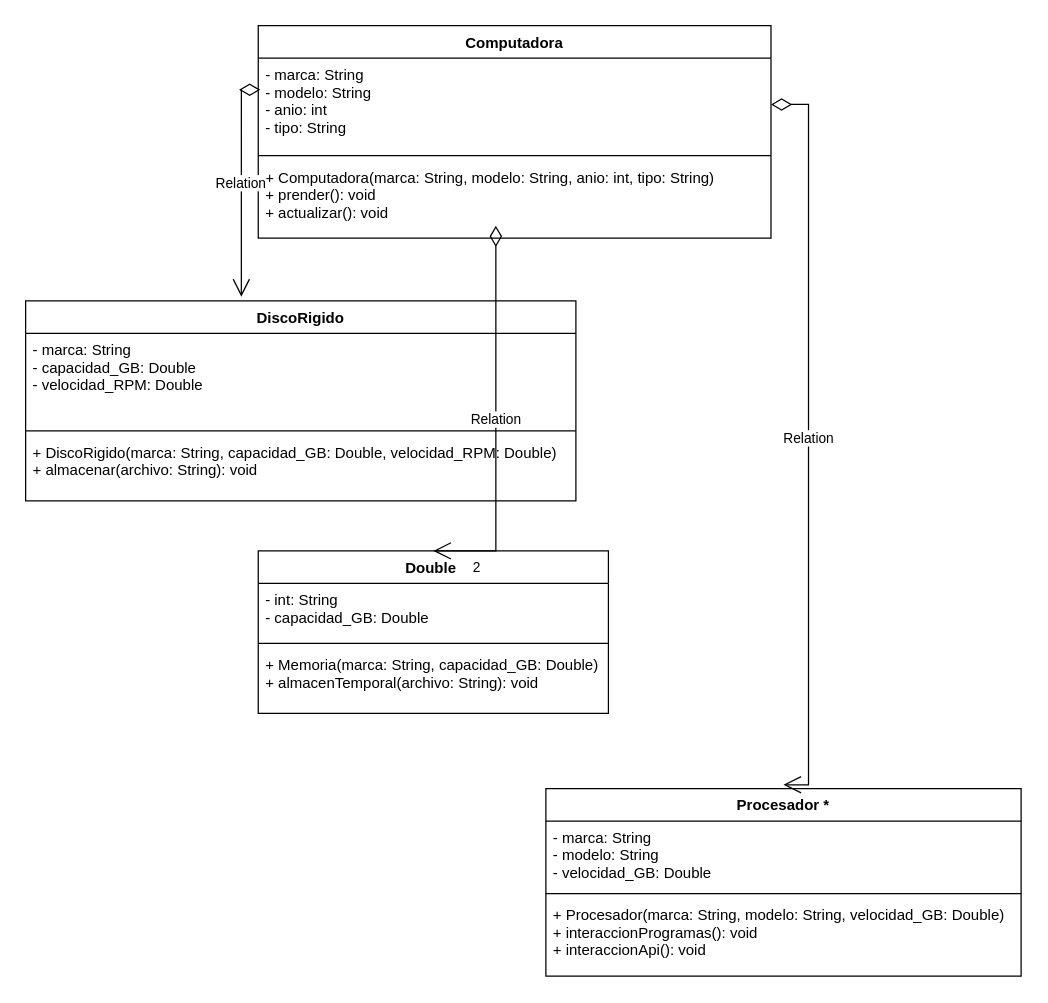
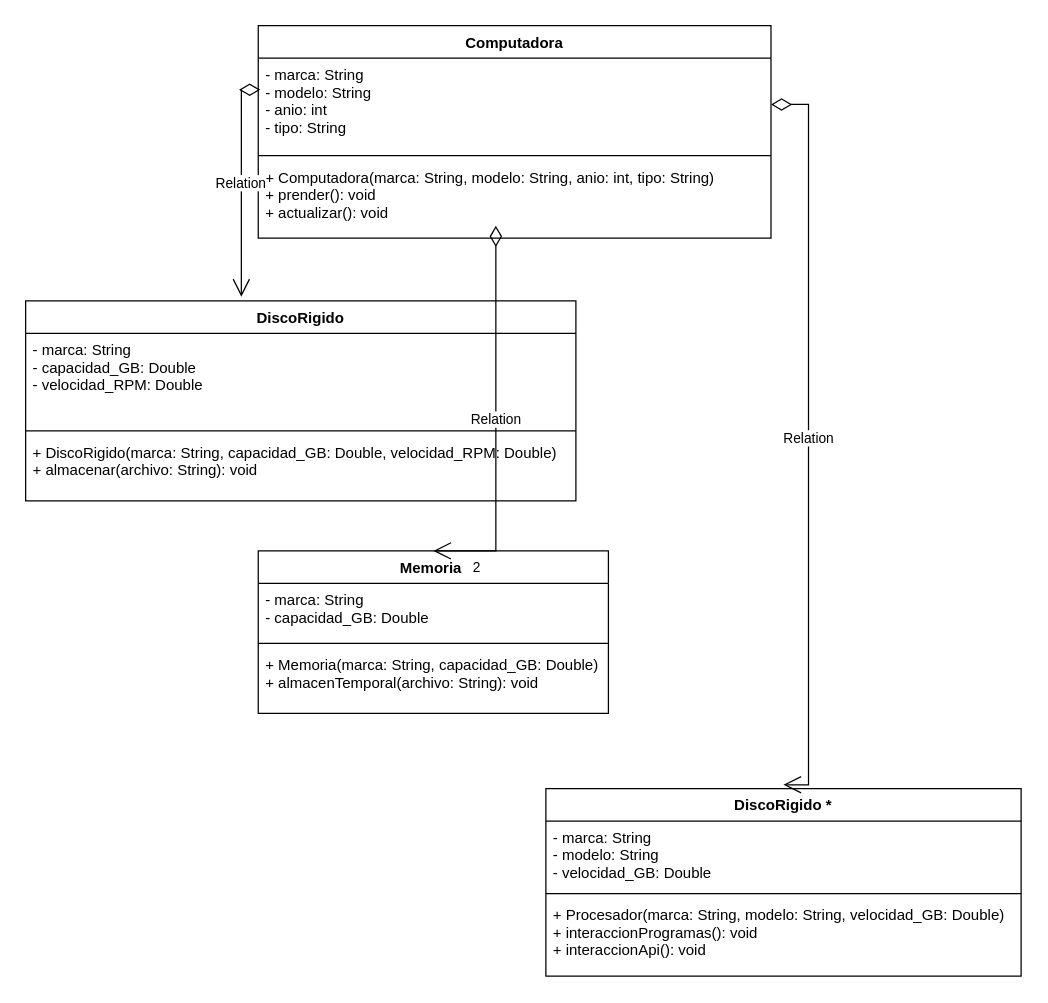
node "Double": label "Double" -> "Memoria"
node "- int: String - capacidad_GB: Double": label "- int: String - capacidad_GB: Double" -> "- marca: String - capacidad_GB: Double"
node "Procesador *": label "Procesador *" -> "DiscoRigido *"
